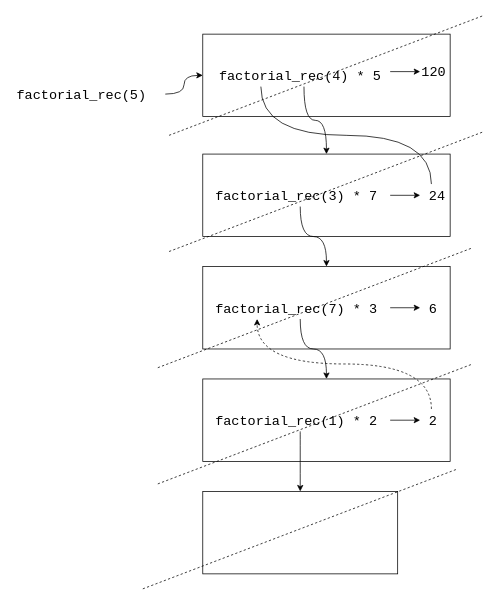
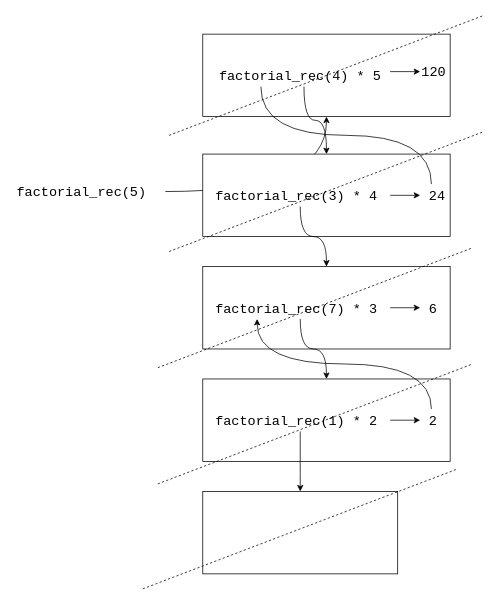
node "factorial_rec(5)": moved (90, 94) -> (90, 192)
node "factorial_rec(3) * 7": label "factorial_rec(3) * 7" -> "factorial_rec(3) * 4"
edge "2" -> "factorial_rec(7) * 3": style dashed -> solid
